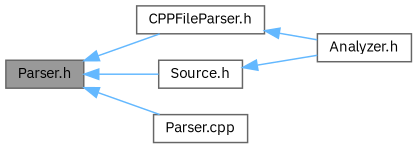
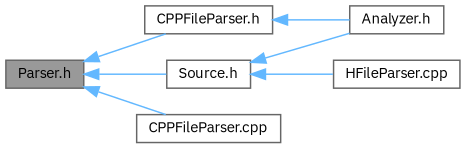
node "HFileParser.cpp": added
node "Parser.cpp": label "Parser.cpp" -> "CPPFileParser.cpp"
